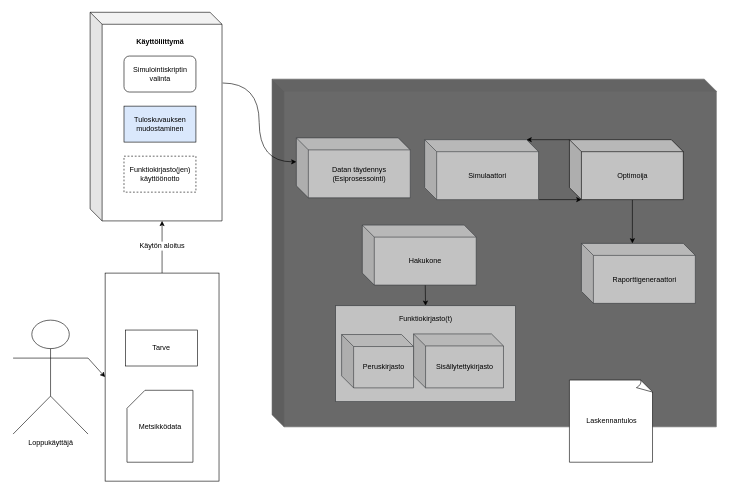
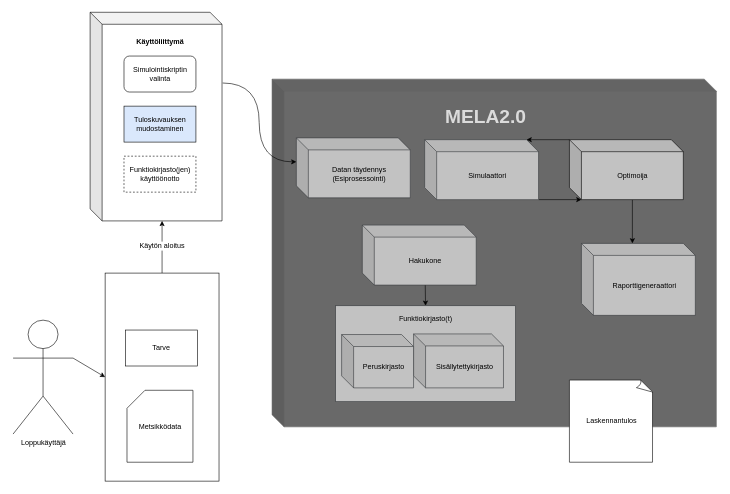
node "MELA2.0": added
node "Raporttigeneraattori": size 114x60 -> 114x72
node "Loppukäyttäjä": size 75x114 -> 60x114
